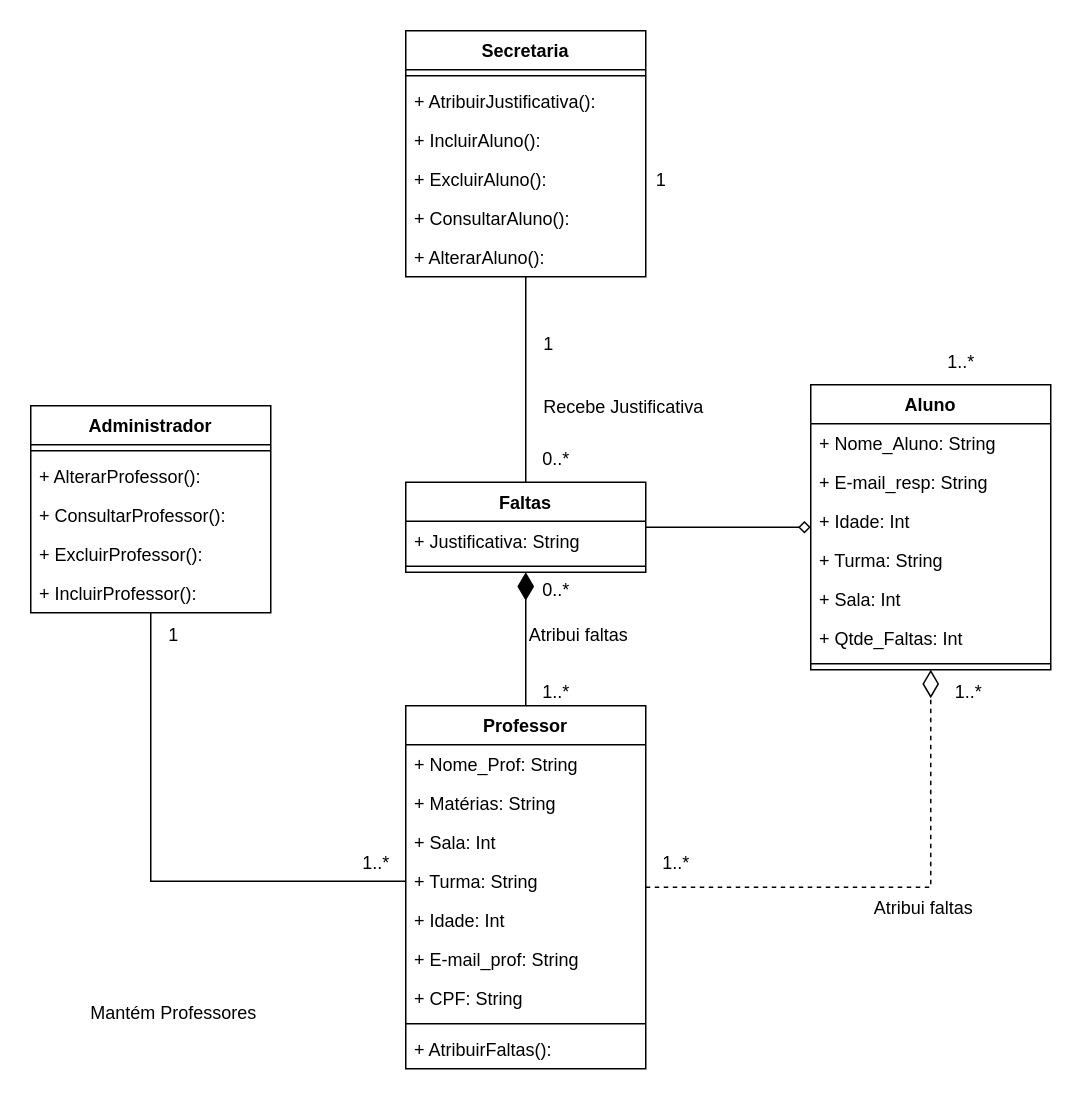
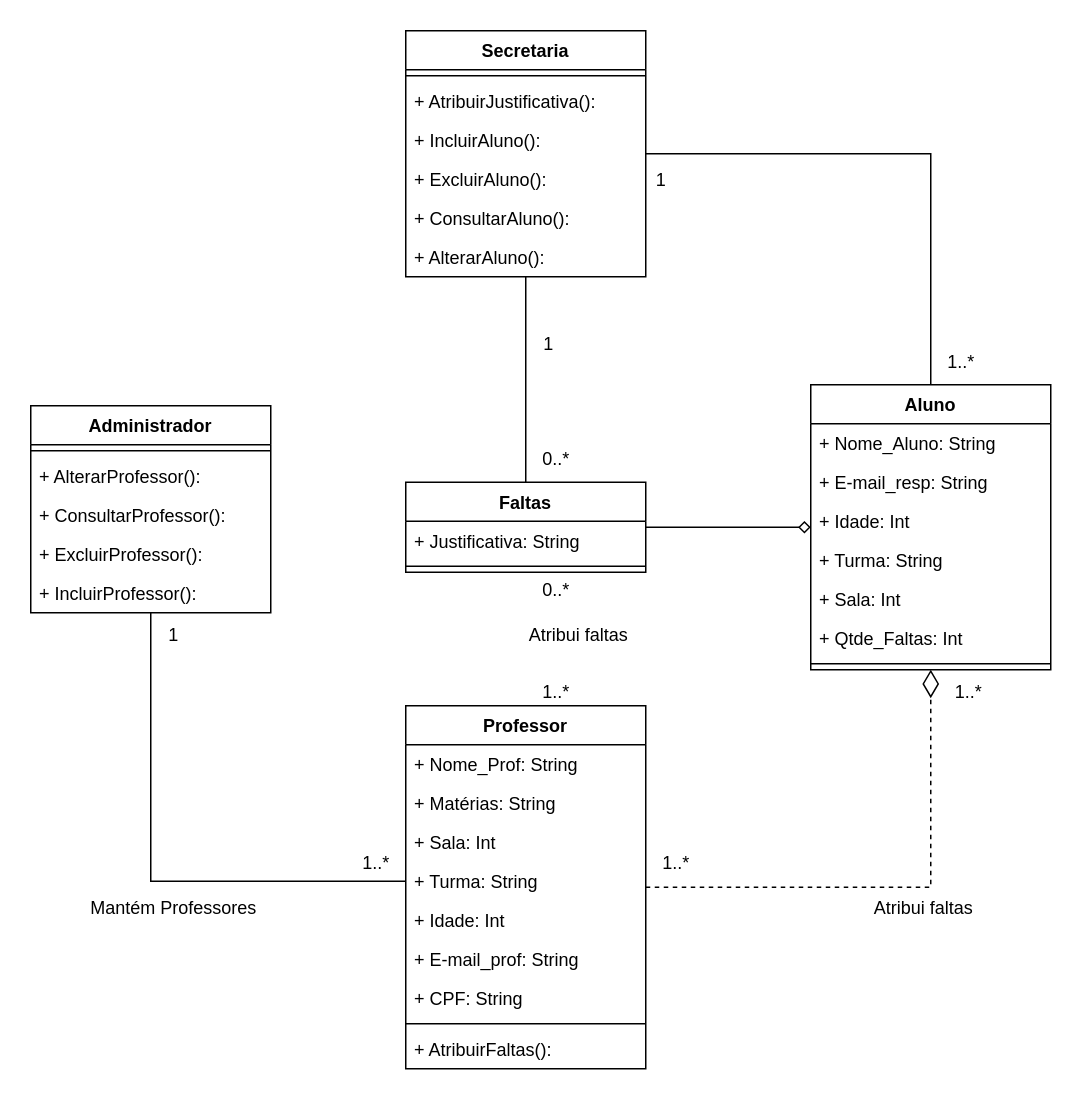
edge "Secretaria" -- "Aluno": added
node "Recebe Justificativa": removed
edge "Professor" -> "Faltas": removed
node "Mantém Professores": moved (173, 1013) -> (173, 908)
